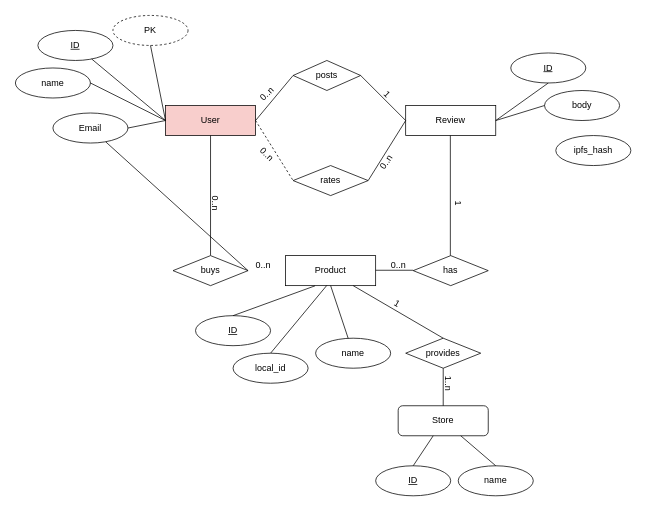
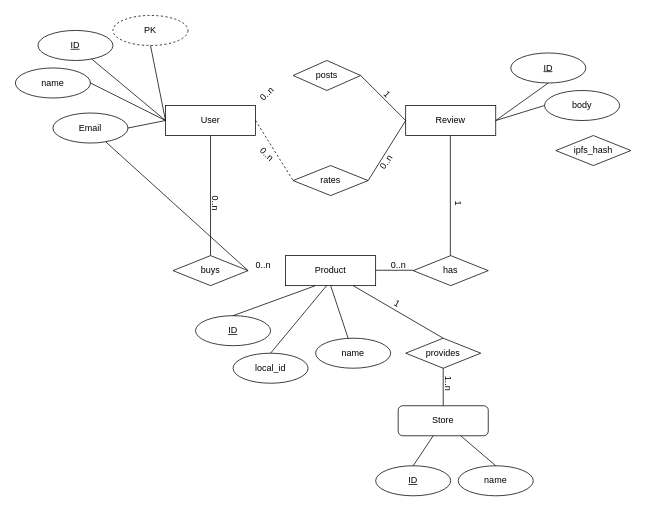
edge "posts" -- "User": removed
node "User": fillcolor #f8cecc -> #ffffff
node "ipfs_hash": shape ellipse -> diamond
